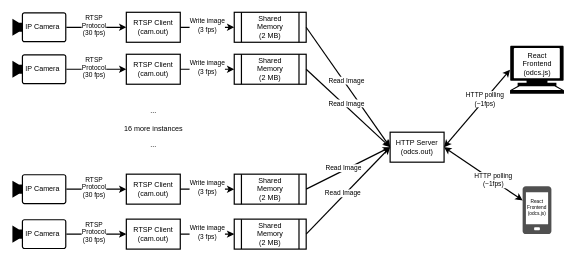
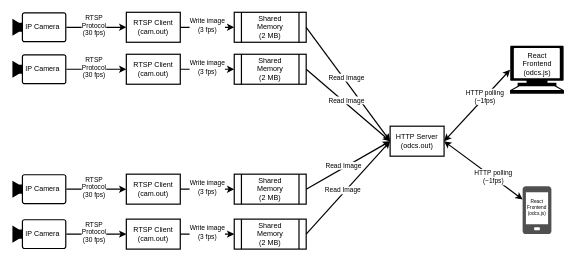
node "... 16 more instances ...": removed
node "HTTP Server (odcs.out)": moved (417, 147) -> (417, 141)
